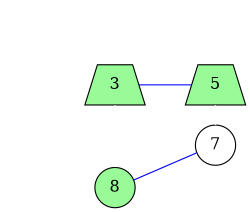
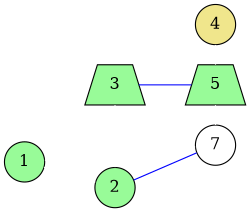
node "4": added
node "1": added
node "8": label "8" -> "2"
